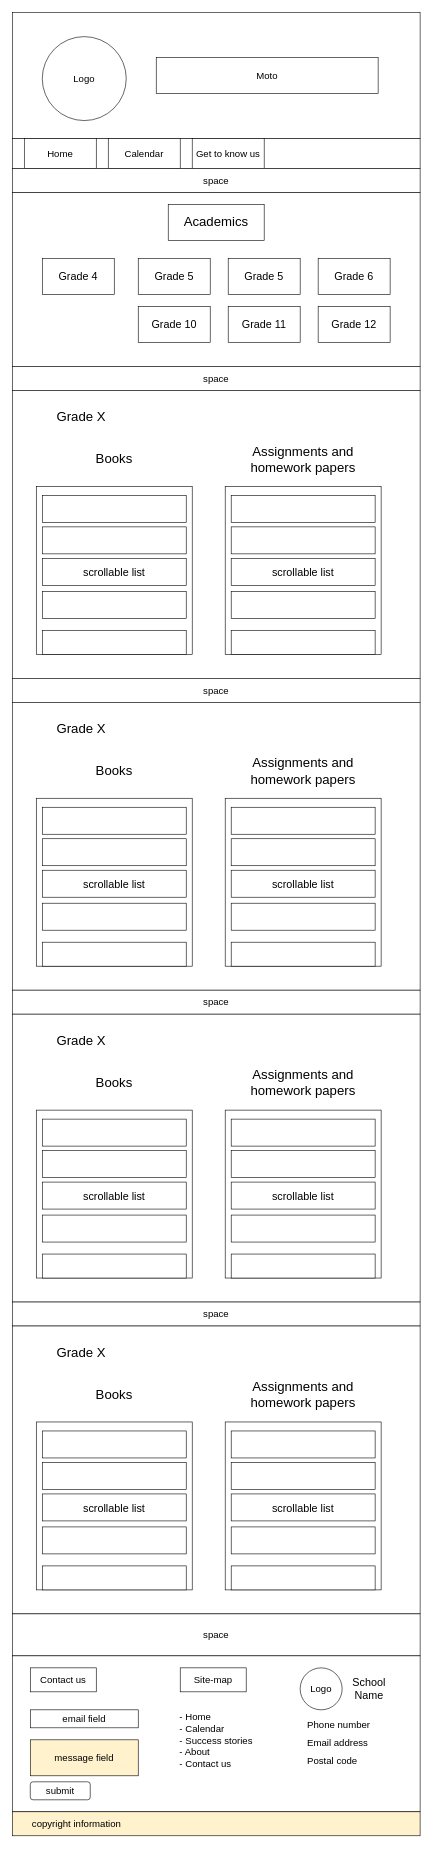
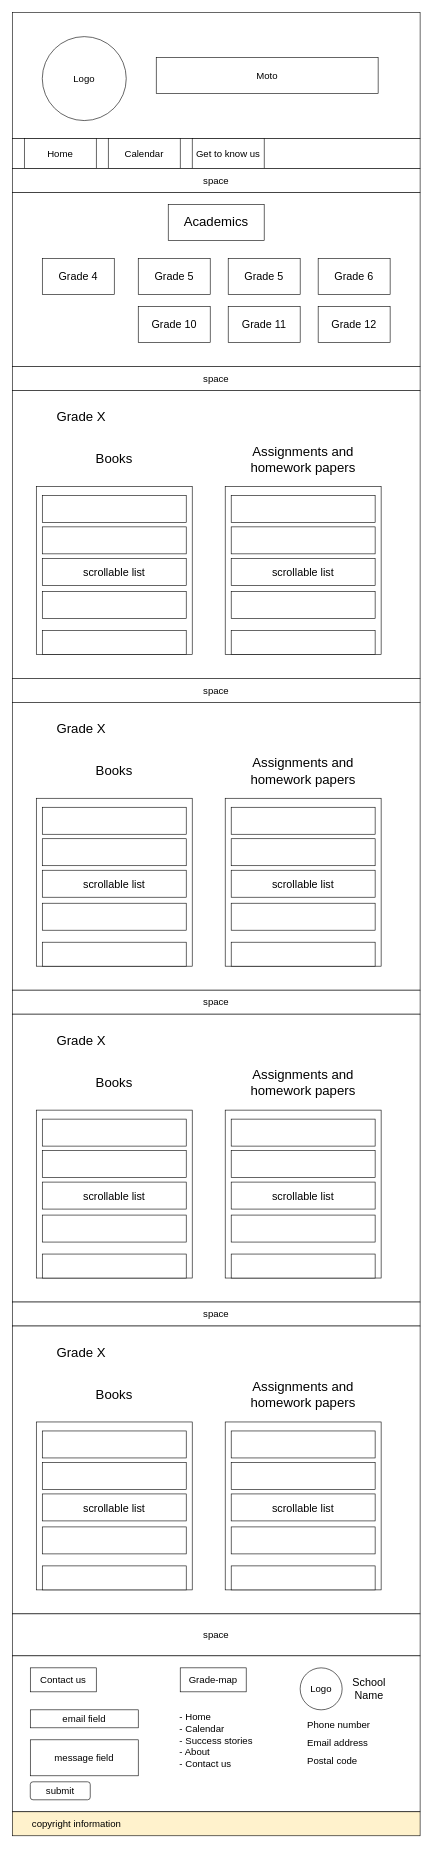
node "Site-map": label "Site-map" -> "Grade-map"
node "message field": fillcolor #fff2cc -> #ffffff
